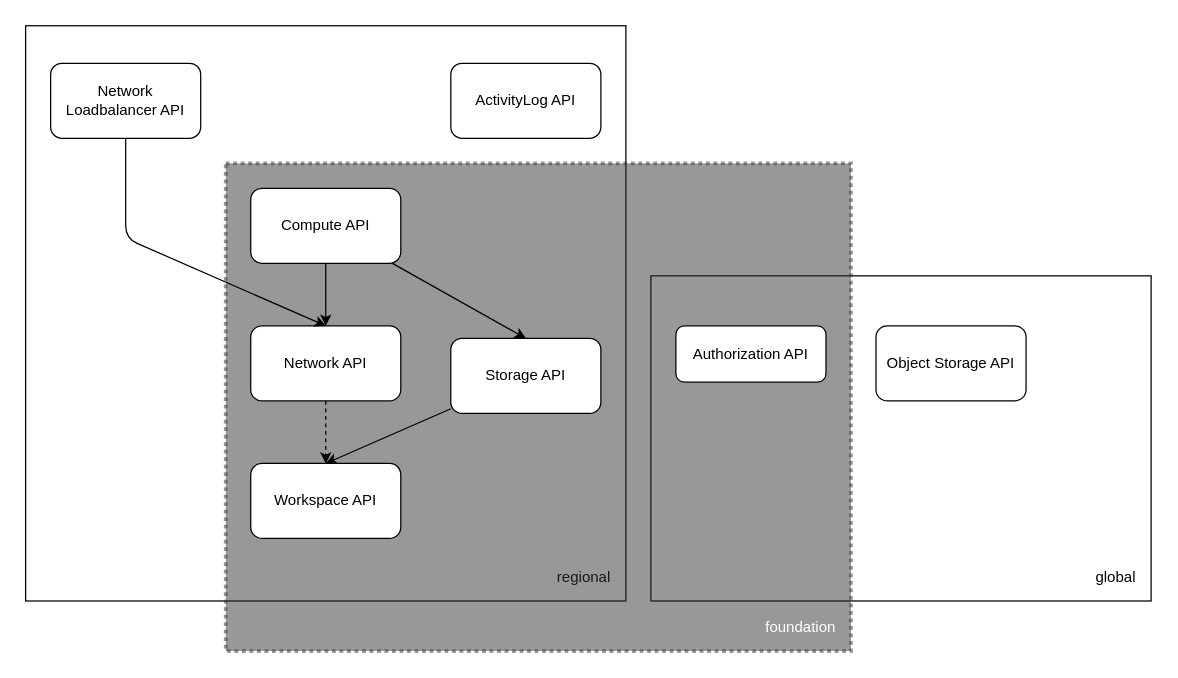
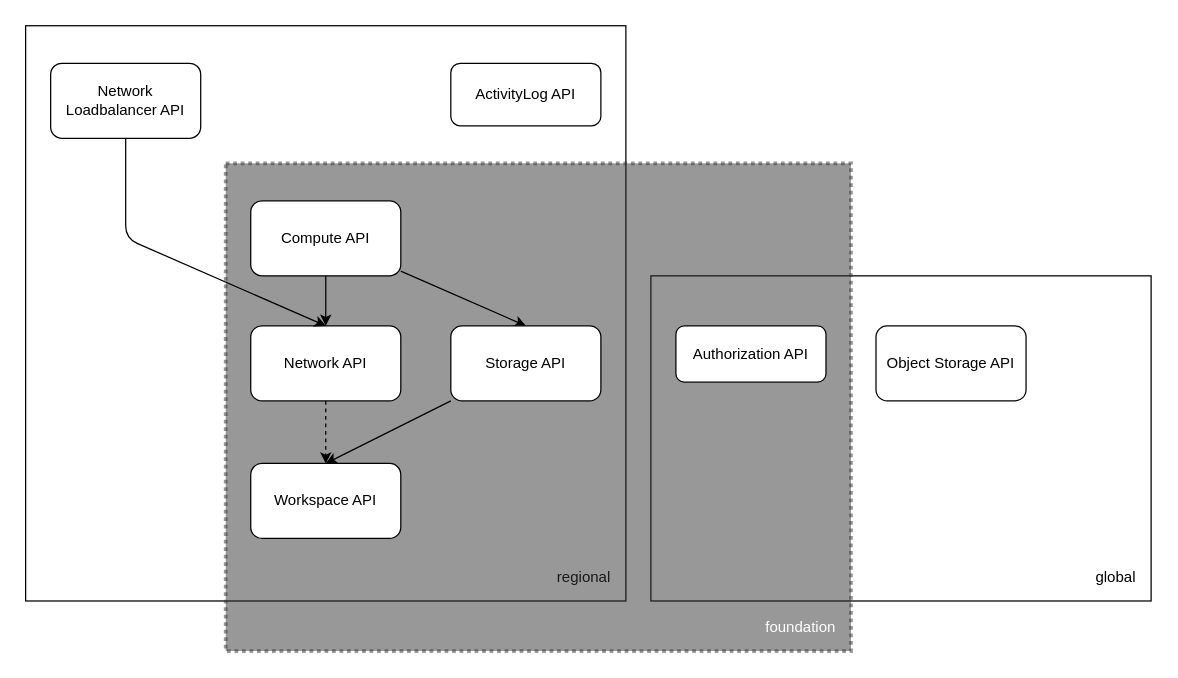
node "ActivityLog API": size 150x75 -> 150x63
node "Compute API": moved (326, 226) -> (326, 238)
node "Storage API": moved (526, 376) -> (526, 363)
